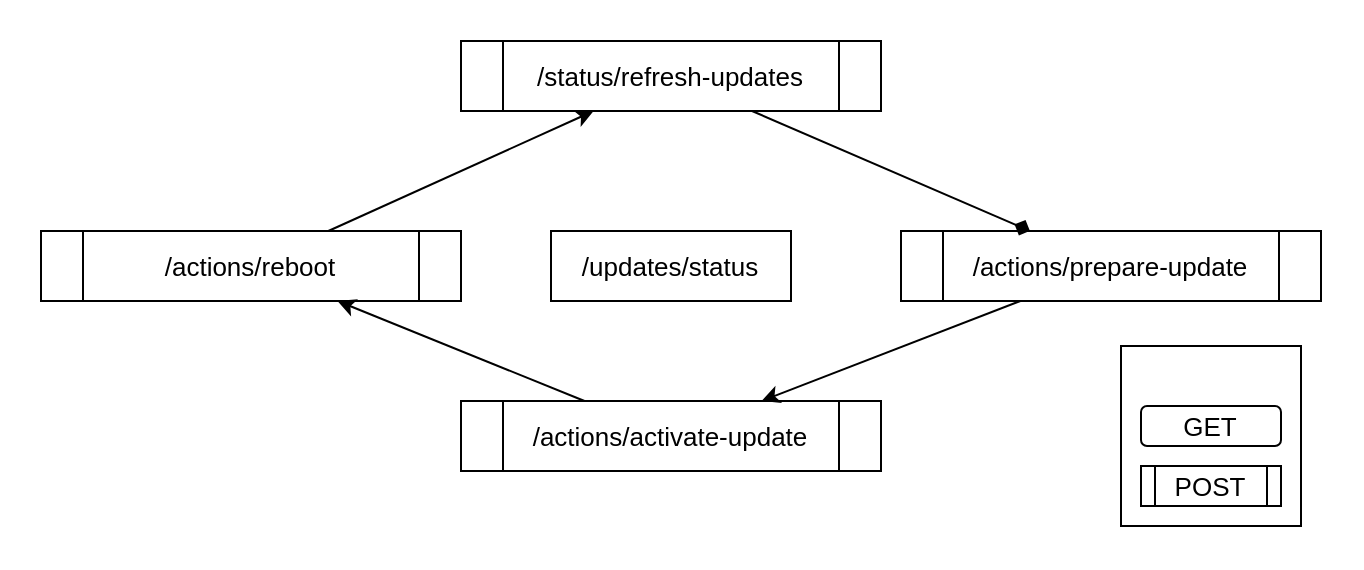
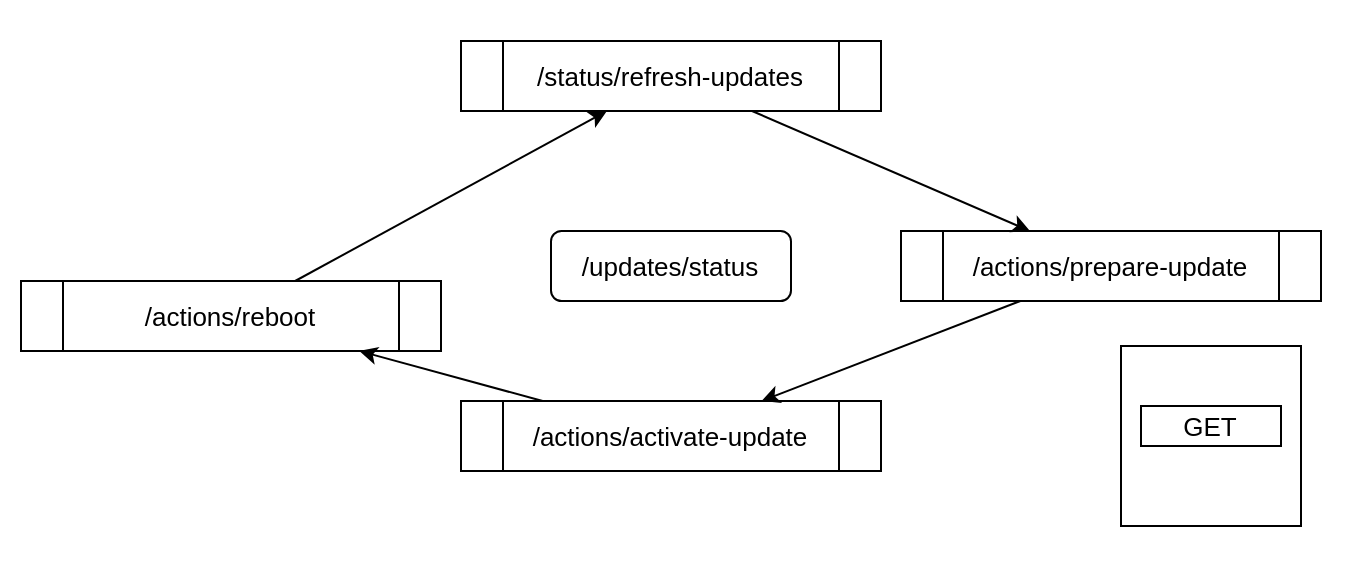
edge "/status/refresh-updates" -> "/actions/prepare-update": arrowhead diamond -> classic
node "/actions/reboot": moved (251, 266) -> (231, 316)
node "/updates/status": shape rectangle -> rounded rectangle
node "GET": shape rounded rectangle -> rectangle
node "POST": removed
